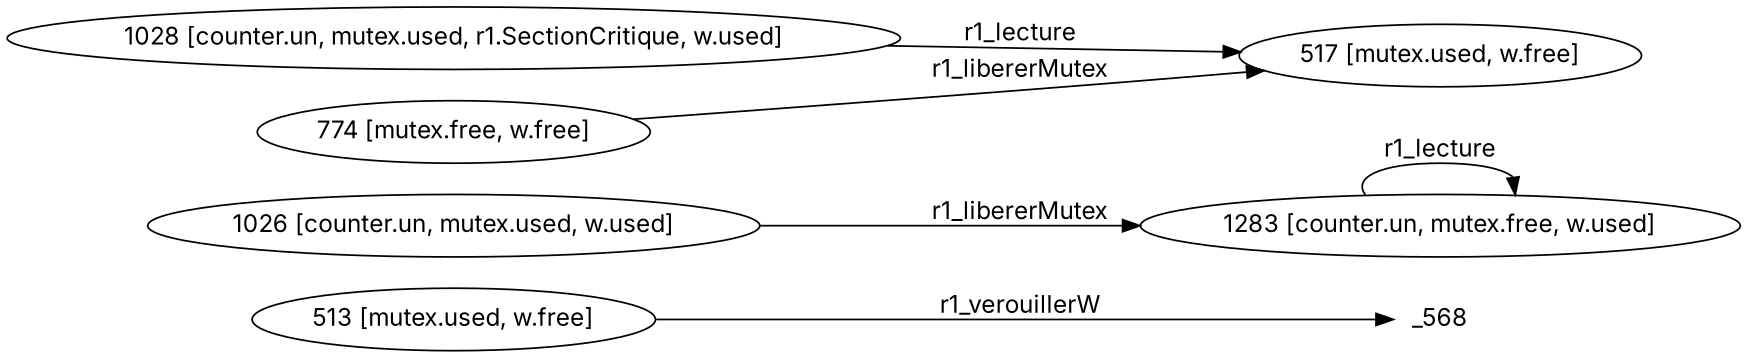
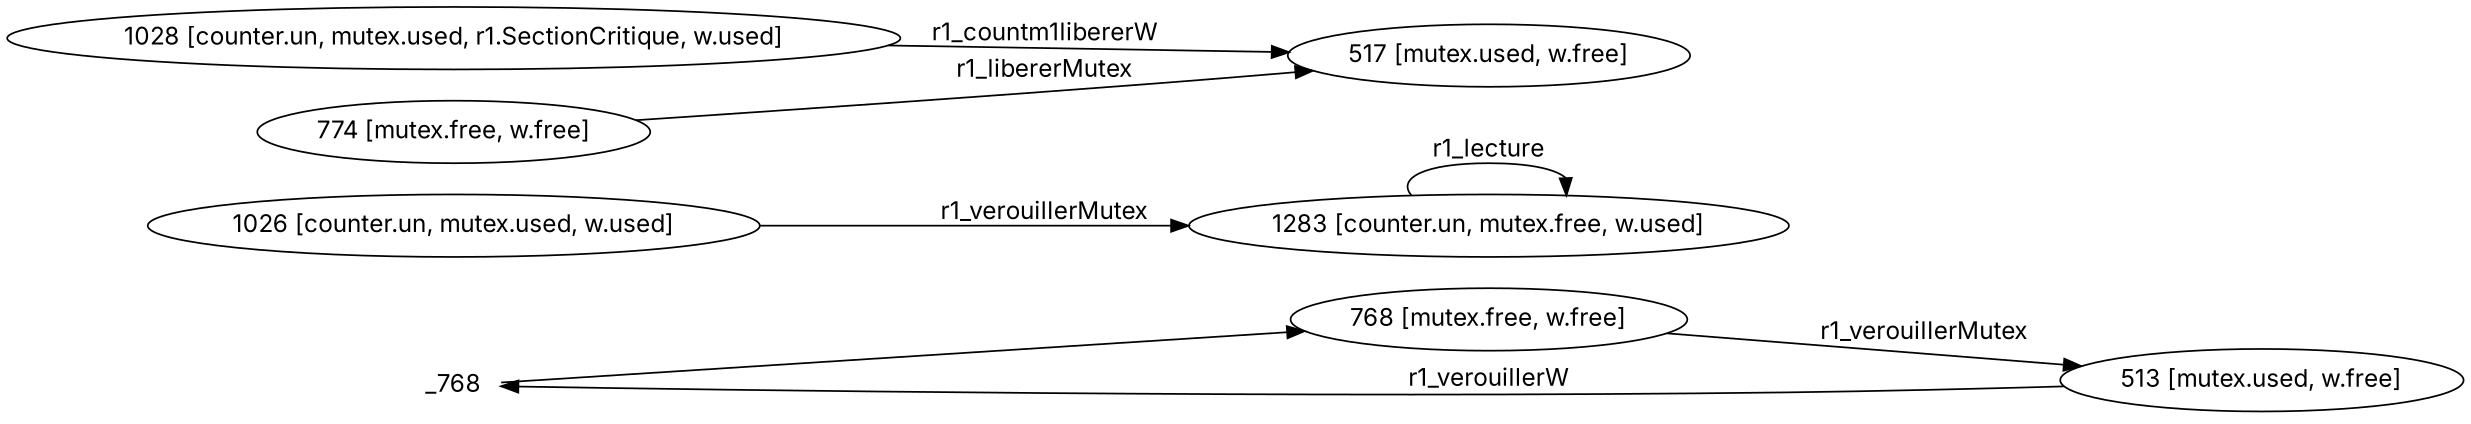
edge "1028 [counter.un, mutex.used, r1.SectionCritique, w.used]" -> "517 [mutex.used, w.free]": label "r1_lecture" -> "r1_countm1libererW"
edge "1026 [counter.un, mutex.used, w.used]" -> "1283 [counter.un, mutex.free, w.used]": label "r1_libererMutex" -> "r1_verouillerMutex"
node "_568": label "_568" -> "_768"
node "768 [mutex.free, w.free]": added
